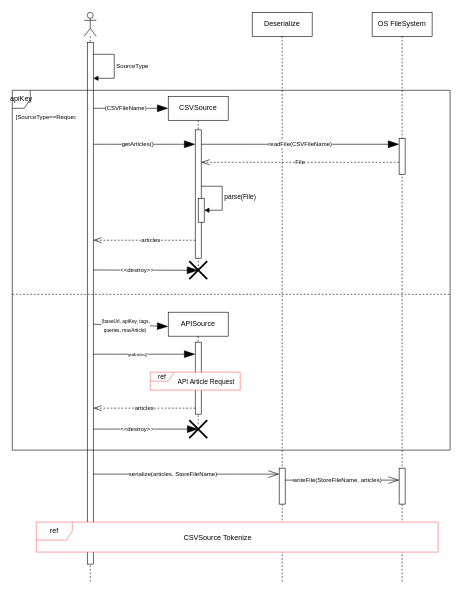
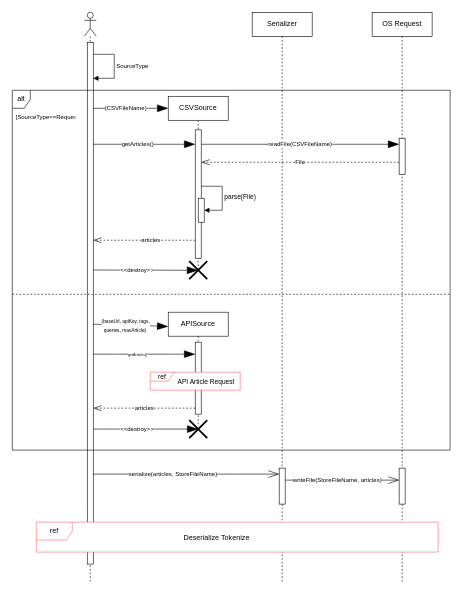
node "Deserialize": label "Deserialize" -> "Serializer"
node "OS FileSystem": label "OS FileSystem" -> "OS Request"
node "apiKey": label "apiKey" -> "alt"
node "CSVSource Tokenize": label "CSVSource Tokenize" -> "Deserialize Tokenize"
